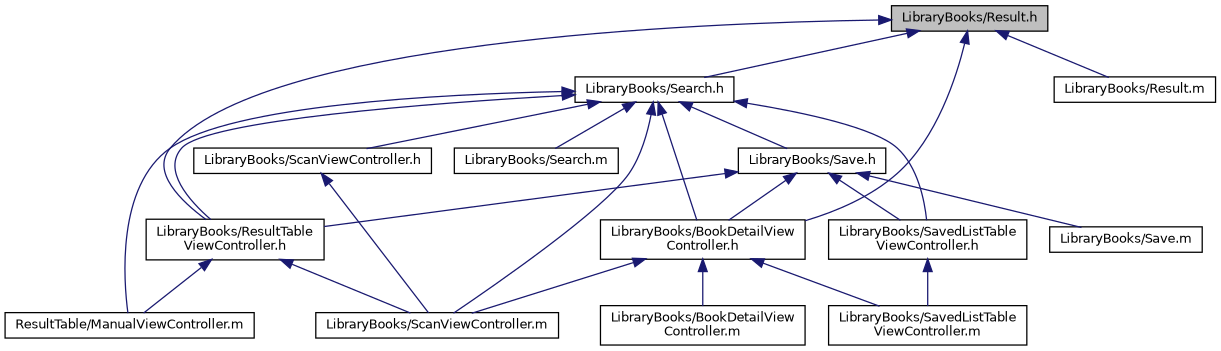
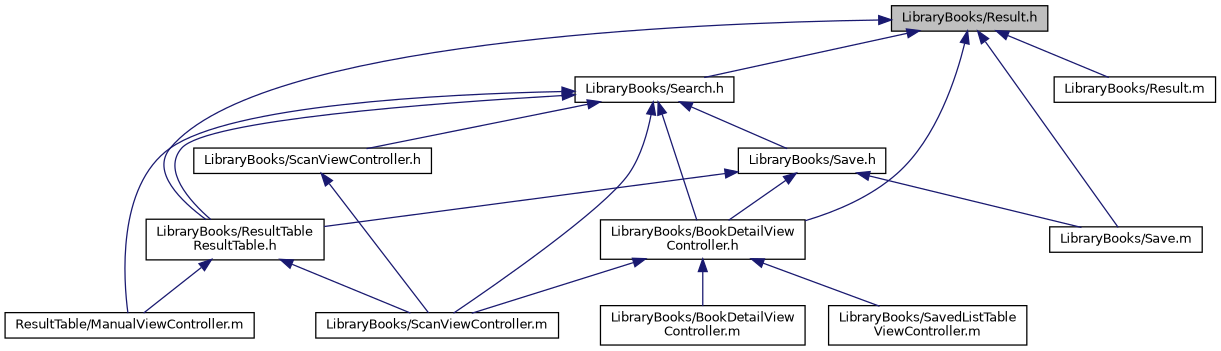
edge "LibraryBooks/Save.m" -> "LibraryBooks/Result.h": added
node "LibraryBooks/Search.m": removed
node "LibraryBooks/ResultTable ViewController.h": label "LibraryBooks/ResultTable ViewController.h" -> "LibraryBooks/ResultTable ResultTable.h"
node "LibraryBooks/SavedListTable ViewController.h": removed
